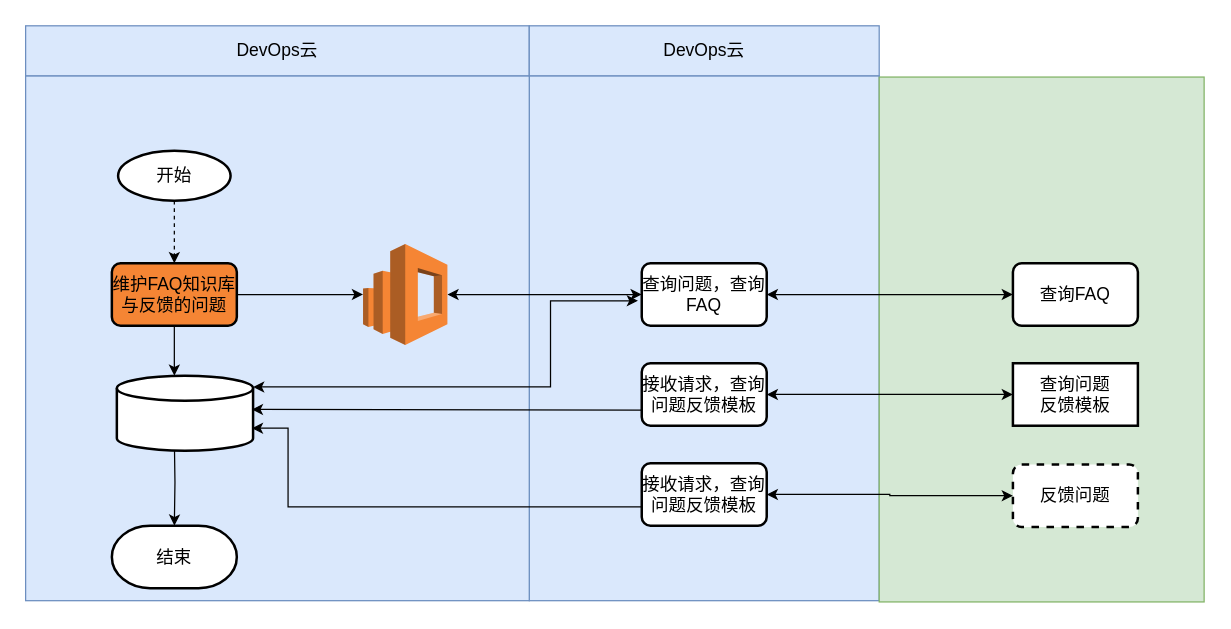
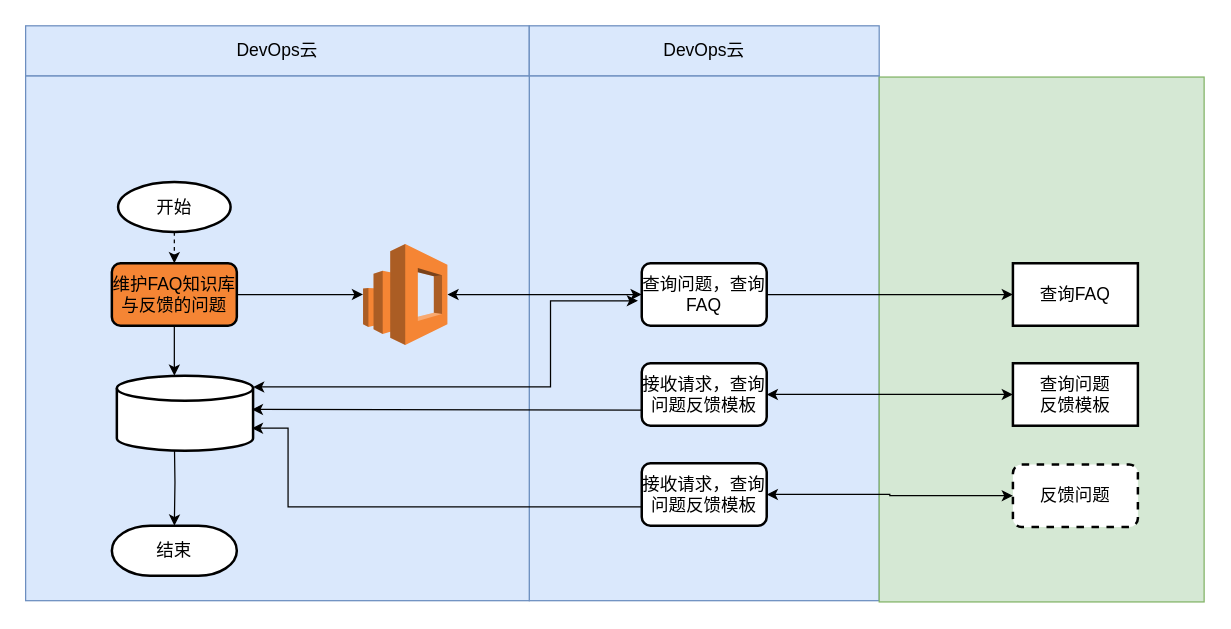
node "开始": moved (174, 176) -> (174, 207)
edge "查询问题，查询FAQ" -- "查询FAQ": arrowhead classic -> none
node "查询FAQ": shape rounded rectangle -> rectangle
node "结束": size 125x63 -> 125x50
